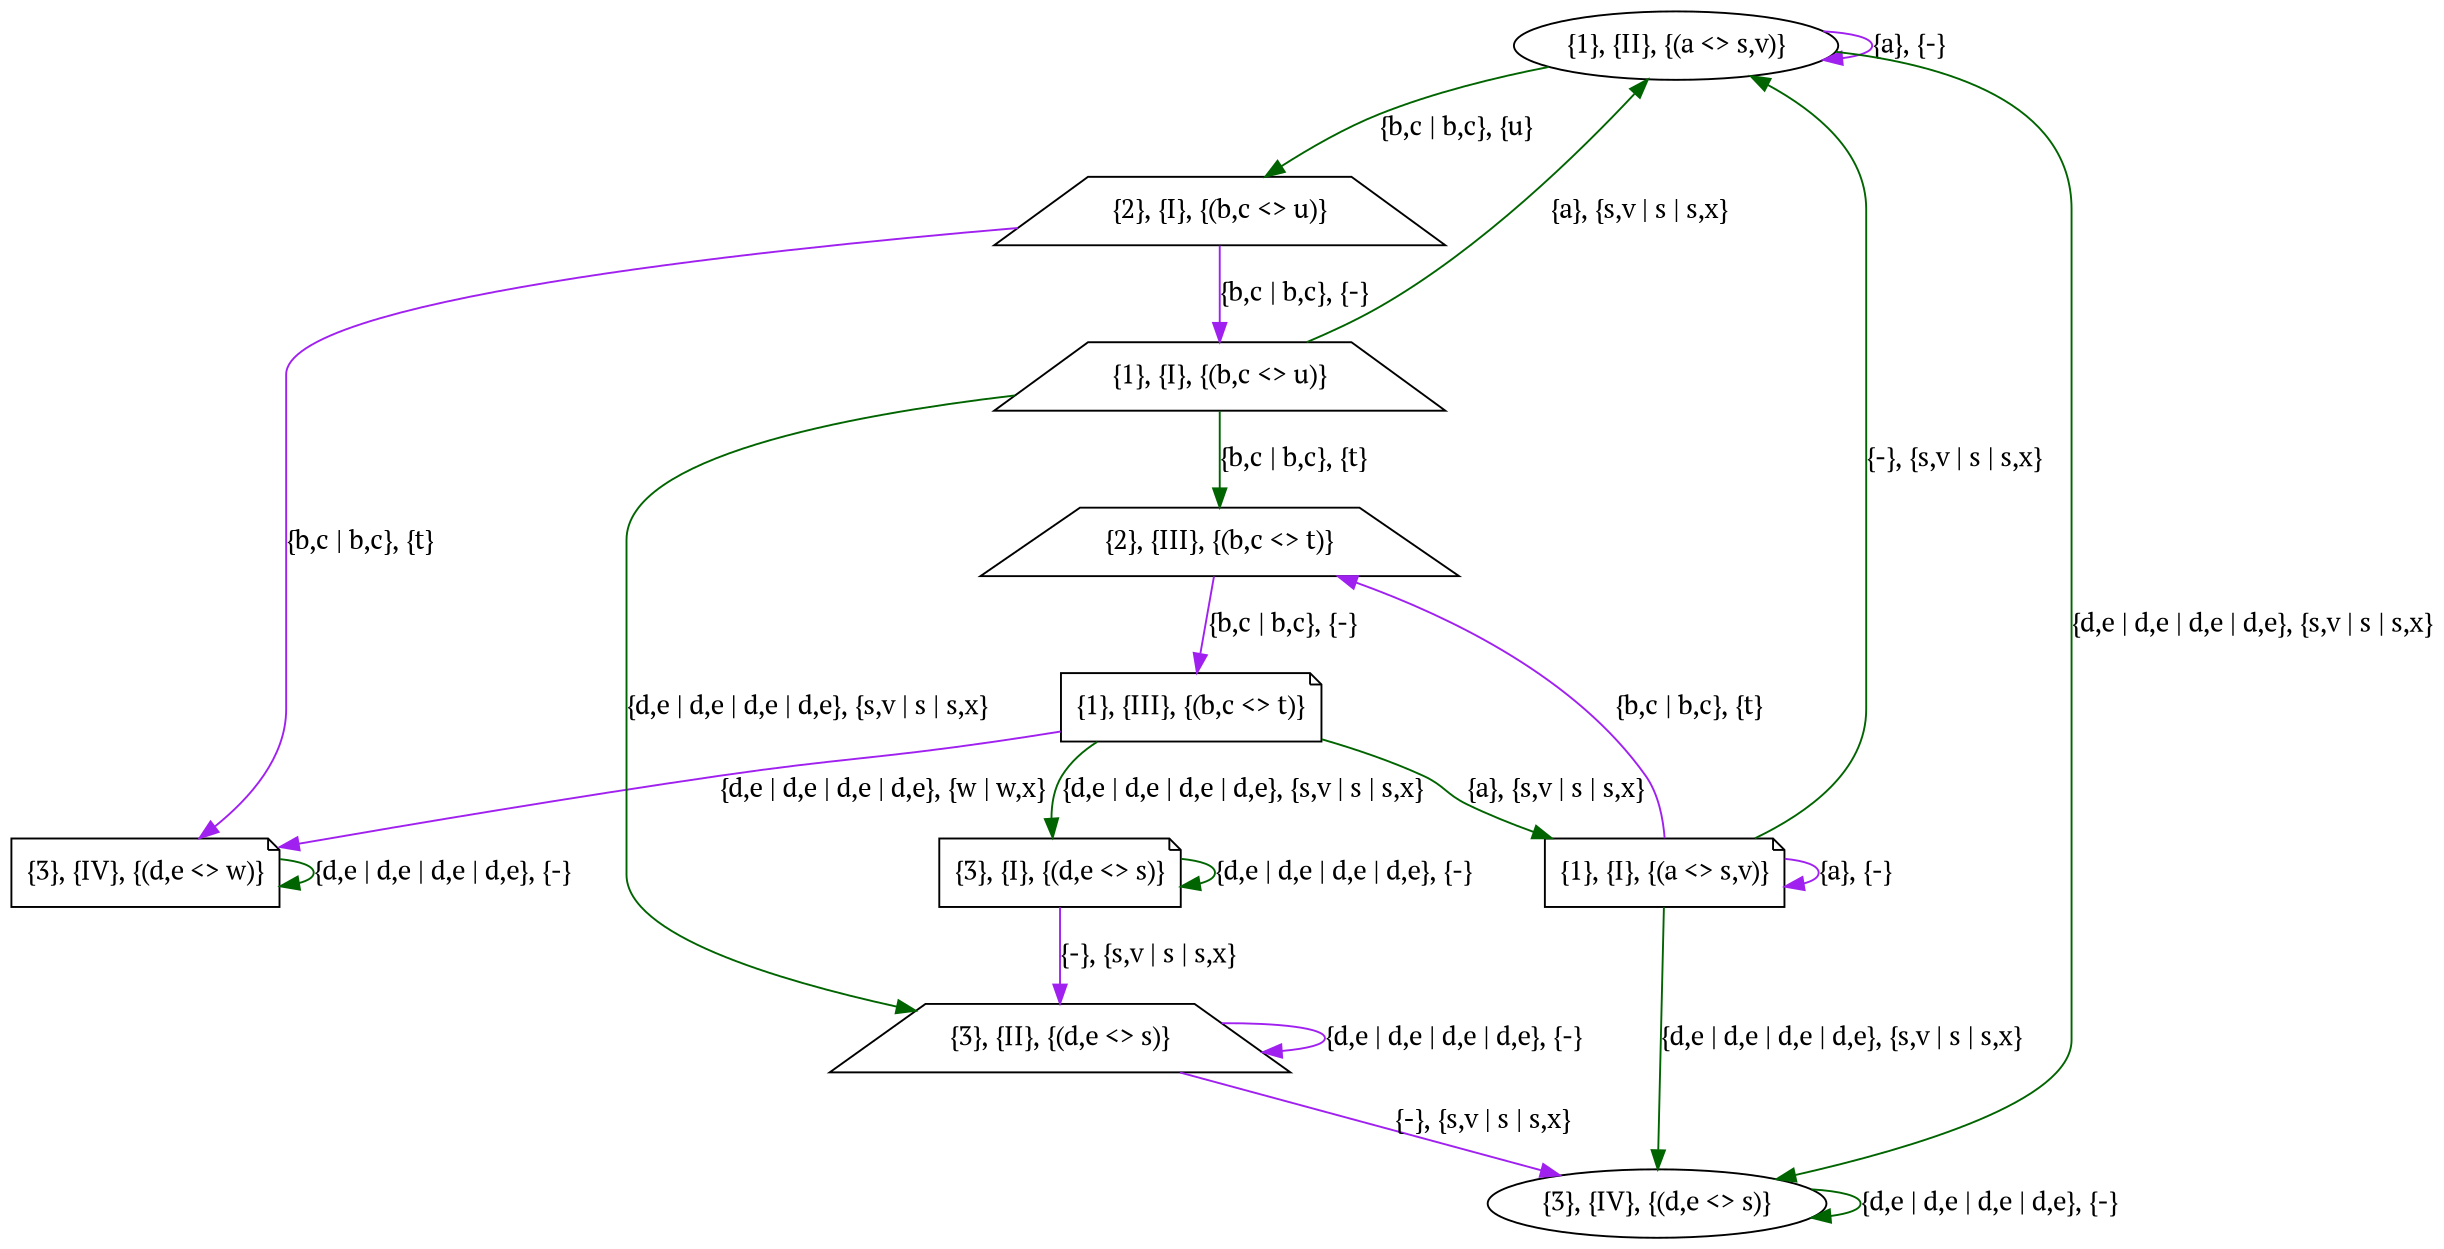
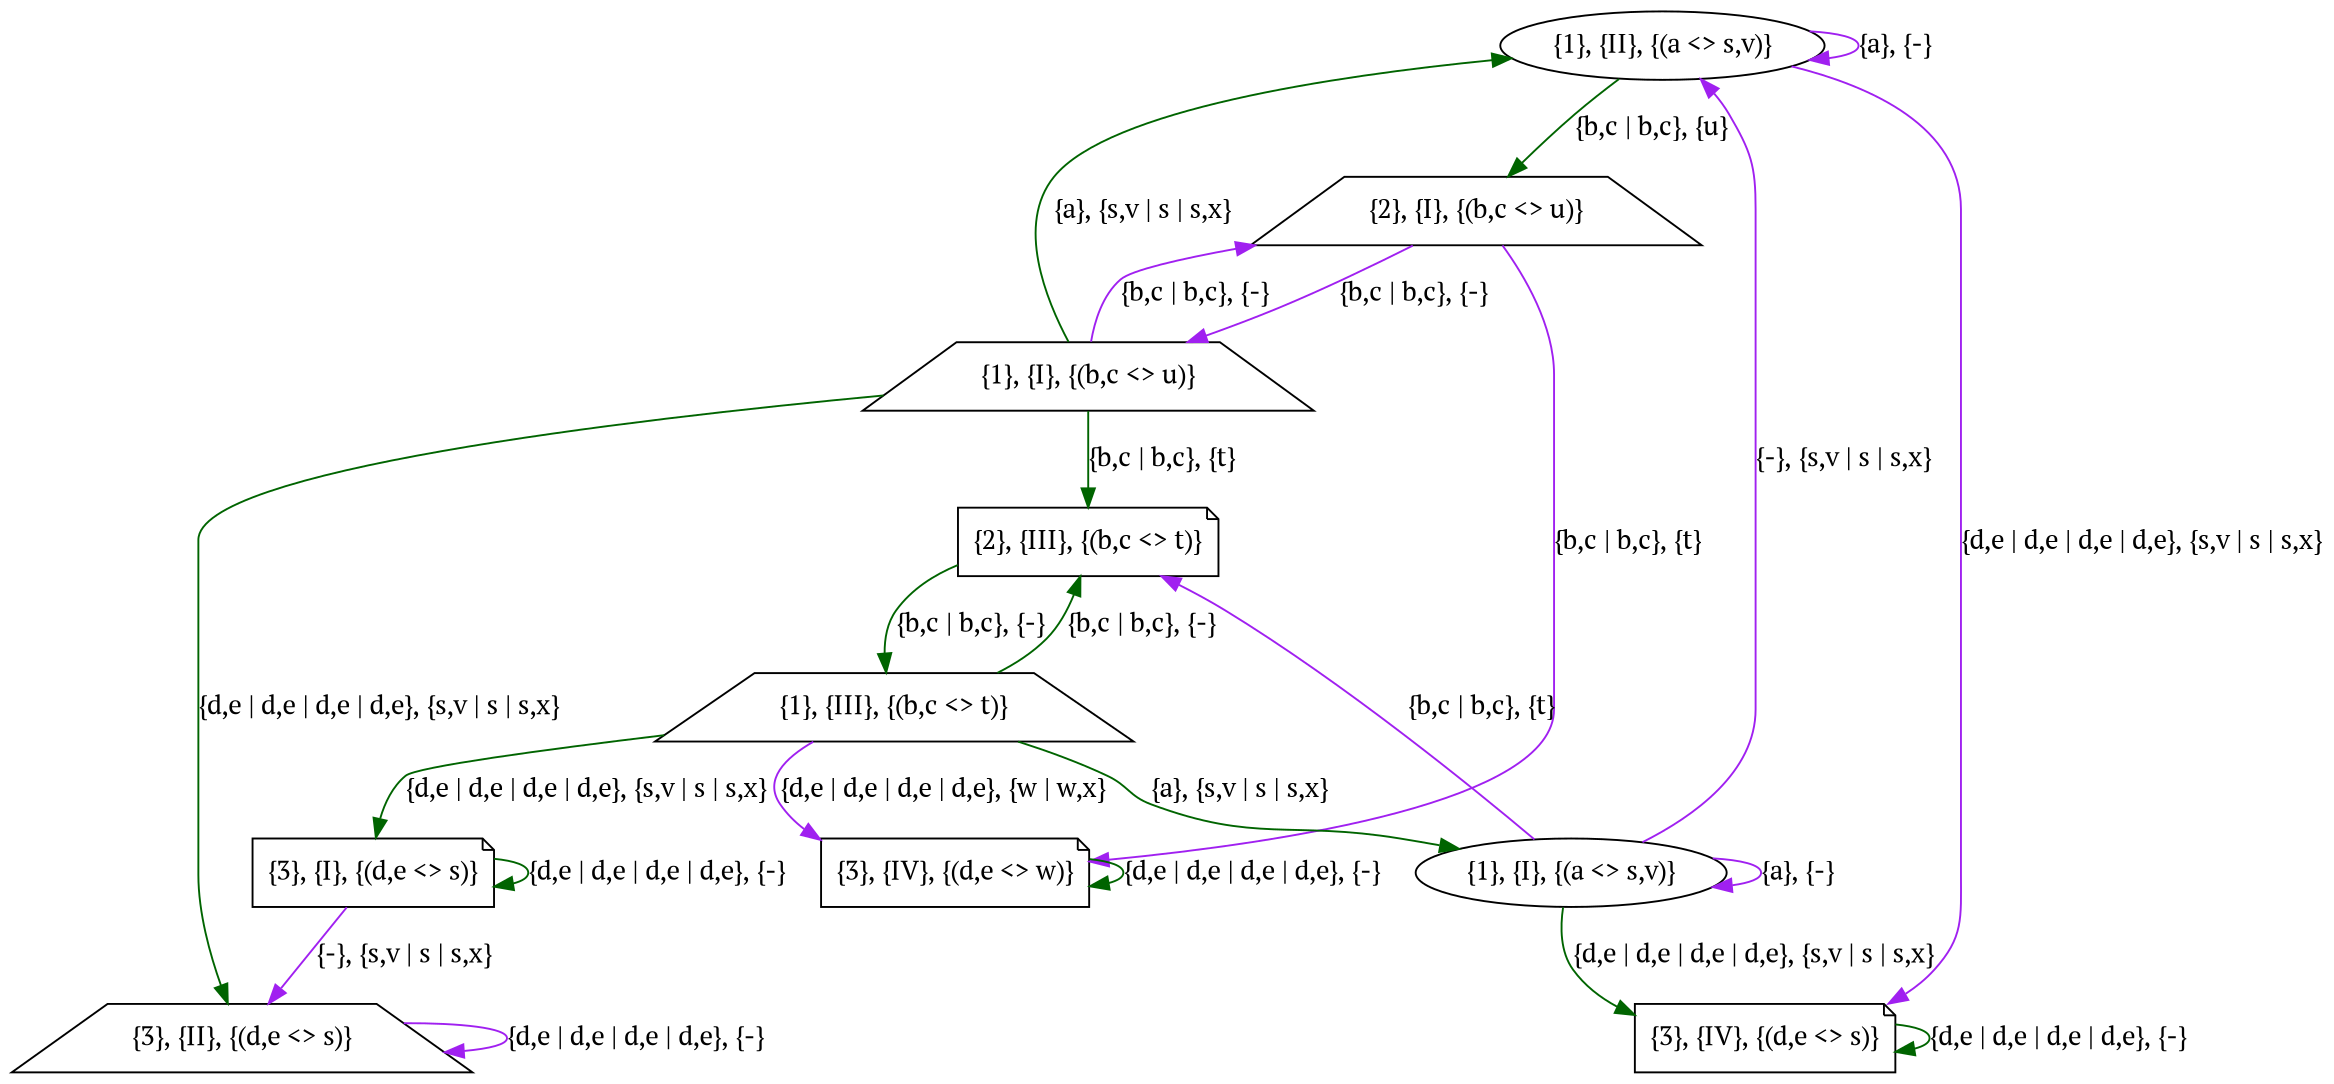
edge "{1}, {I}, {(b,c <> u)}" -> "{2}, {I}, {(b,c <> u)}": added, label "{b,c | b,c}, {-}"
edge "{1}, {I}, {(a <> s,v)}" -> "{1}, {II}, {(a <> s,v)}": color darkgreen -> purple
node "{2}, {III}, {(b,c <> t)}": shape trapezium -> note
edge "{2}, {III}, {(b,c <> t)}" -> "{1}, {III}, {(b,c <> t)}": color purple -> darkgreen
edge "{1}, {II}, {(a <> s,v)}" -> "{3}, {IV}, {(d,e <> s)}": color darkgreen -> purple
edge "{1}, {III}, {(b,c <> t)}" -> "{2}, {III}, {(b,c <> t)}": added, label "{b,c | b,c}, {-}"
node "{1}, {III}, {(b,c <> t)}": shape note -> trapezium
node "{1}, {I}, {(a <> s,v)}": shape note -> ellipse
edge "{3}, {II}, {(d,e <> s)}" -> "{3}, {IV}, {(d,e <> s)}": removed, label "{-}, {s,v | s | s,x}"
node "{3}, {IV}, {(d,e <> s)}": shape ellipse -> note
